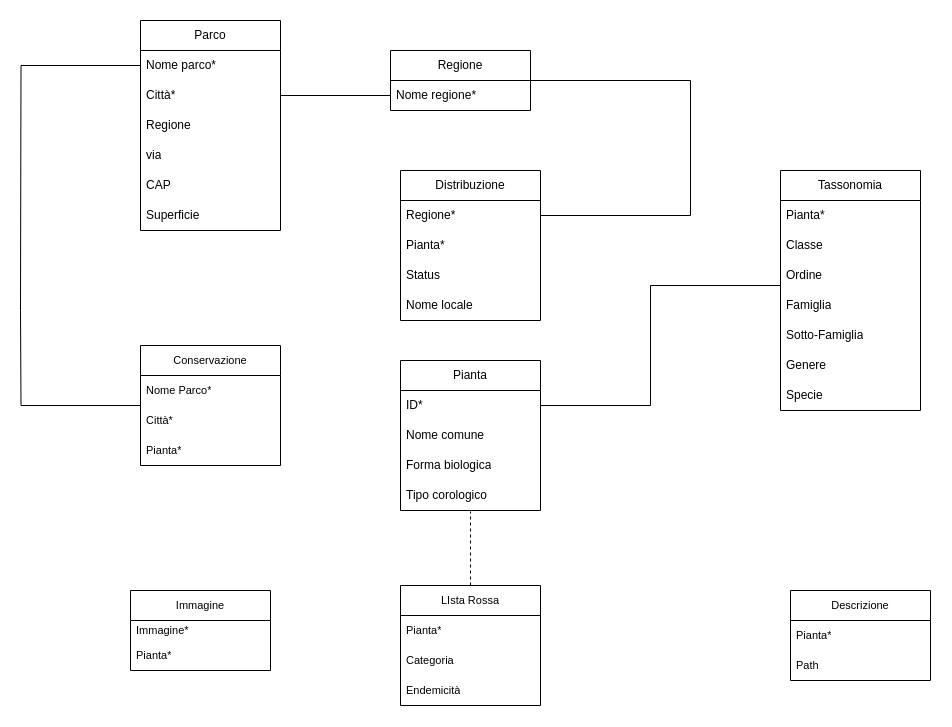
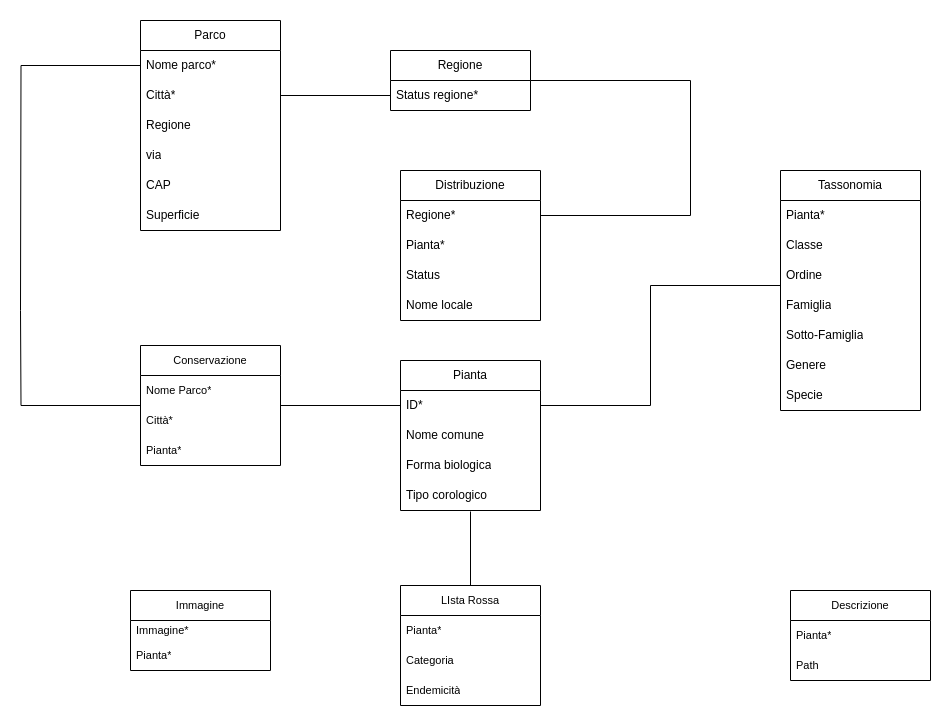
node "Nome regione*": label "Nome regione*" -> "Status regione*"
edge "Conservazione" -- "ID*": added
edge "Tipo corologico" -- "LIsta Rossa": style dashed -> solid
